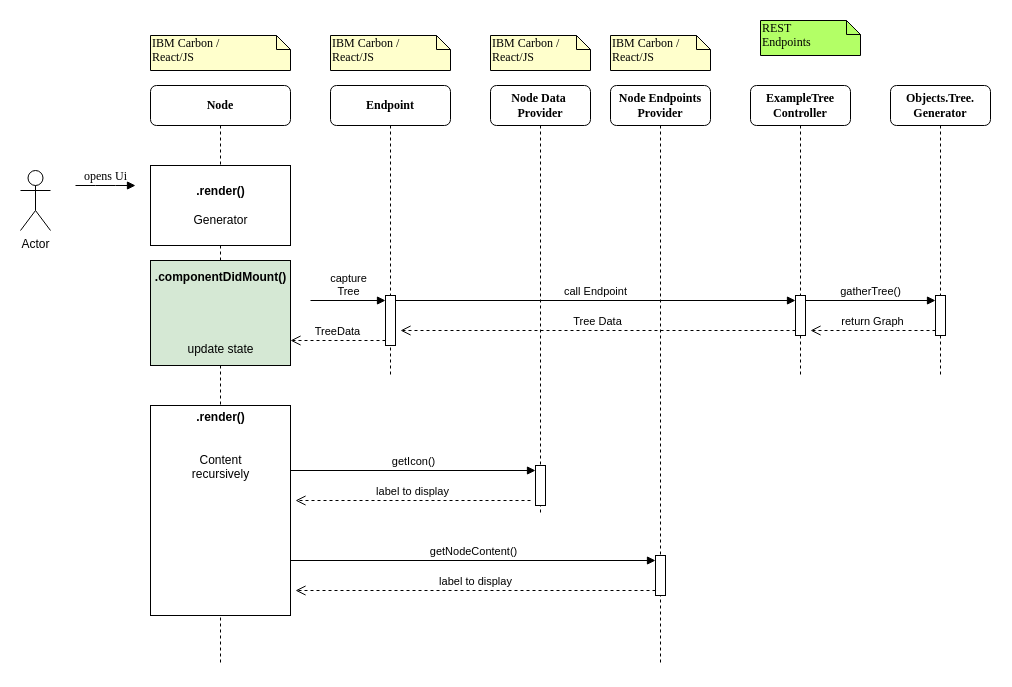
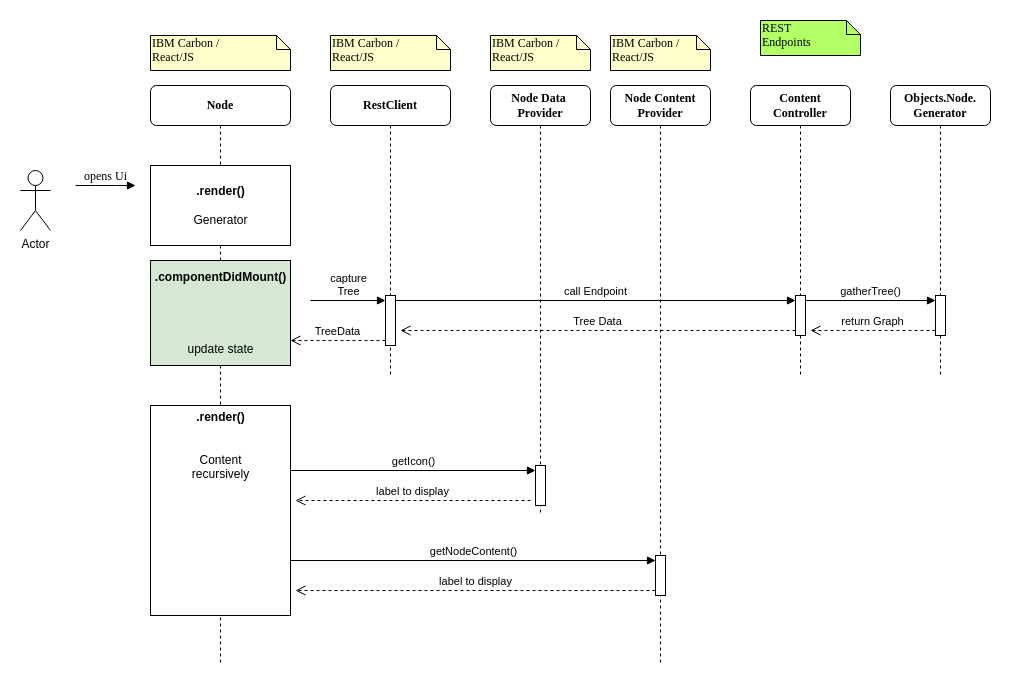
node "Endpoint": label "Endpoint" -> "RestClient"
node "Node Endpoints Provider": label "Node Endpoints Provider" -> "Node Content Provider"
node "ExampleTree Controller": label "ExampleTree Controller" -> "Content Controller"
node "Objects.Tree. Generator": label "Objects.Tree. Generator" -> "Objects.Node. Generator"
